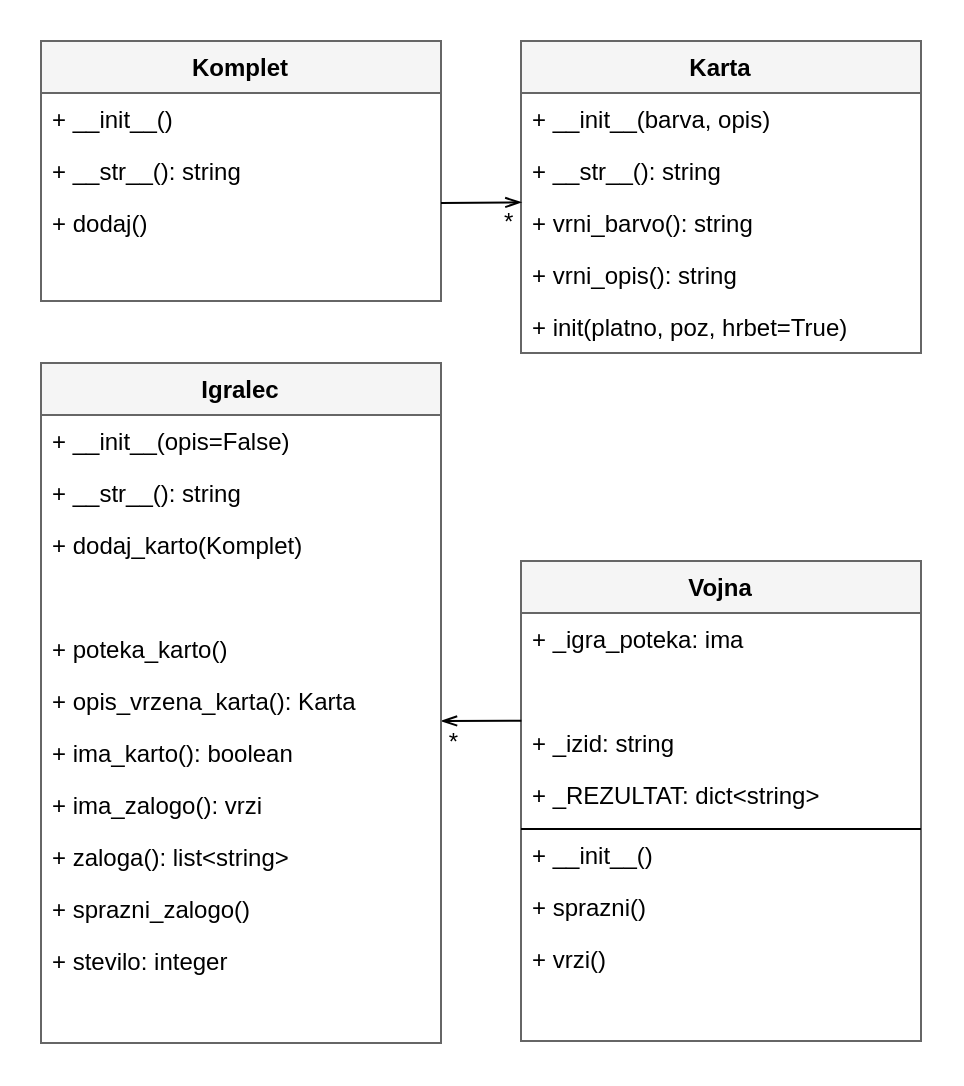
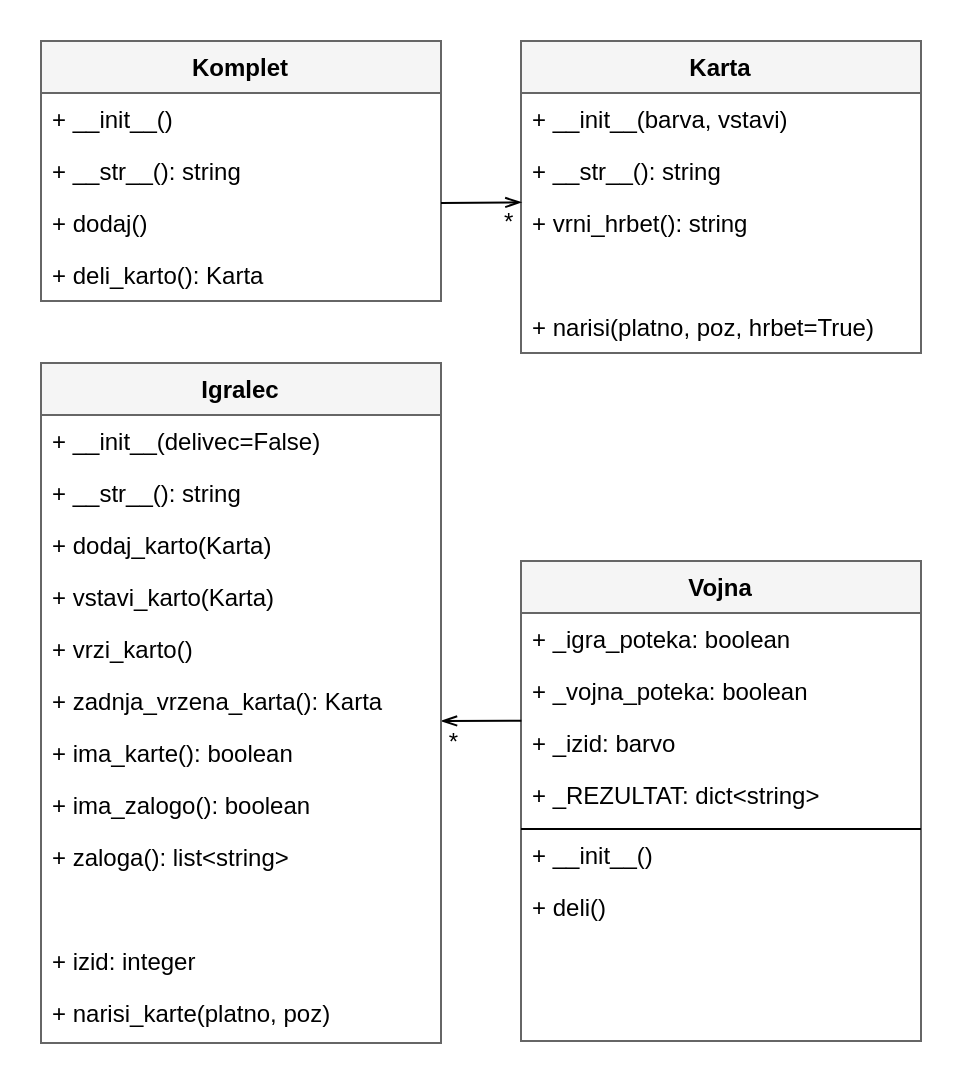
node "+ __init__(barva, opis)": label "+ __init__(barva, opis)" -> "+ __init__(barva, vstavi)"
node "+ vrni_barvo(): string": label "+ vrni_barvo(): string" -> "+ vrni_hrbet(): string"
node "+ deli_karto(): Karta": added
node "+ vrni_opis(): string": removed
node "+ init(platno, poz, hrbet=True)": label "+ init(platno, poz, hrbet=True)" -> "+ narisi(platno, poz, hrbet=True)"
node "+ __init__(opis=False)": label "+ __init__(opis=False)" -> "+ __init__(delivec=False)"
node "+ dodaj_karto(Komplet)": label "+ dodaj_karto(Komplet)" -> "+ dodaj_karto(Karta)"
node "+ vstavi_karto(Karta)": added
node "+ _igra_poteka: ima": label "+ _igra_poteka: ima" -> "+ _igra_poteka: boolean"
node "+ poteka_karto()": label "+ poteka_karto()" -> "+ vrzi_karto()"
node "+ _vojna_poteka: boolean": added
node "+ opis_vrzena_karta(): Karta": label "+ opis_vrzena_karta(): Karta" -> "+ zadnja_vrzena_karta(): Karta"
node "+ _izid: string": label "+ _izid: string" -> "+ _izid: barvo"
node "+ ima_karto(): boolean": label "+ ima_karto(): boolean" -> "+ ima_karte(): boolean"
node "+ ima_zalogo(): vrzi": label "+ ima_zalogo(): vrzi" -> "+ ima_zalogo(): boolean"
node "+ sprazni()": label "+ sprazni()" -> "+ deli()"
node "+ sprazni_zalogo()": removed
node "+ vrzi()": removed
node "+ stevilo: integer": label "+ stevilo: integer" -> "+ izid: integer"
node "+ narisi_karte(platno, poz)": added
